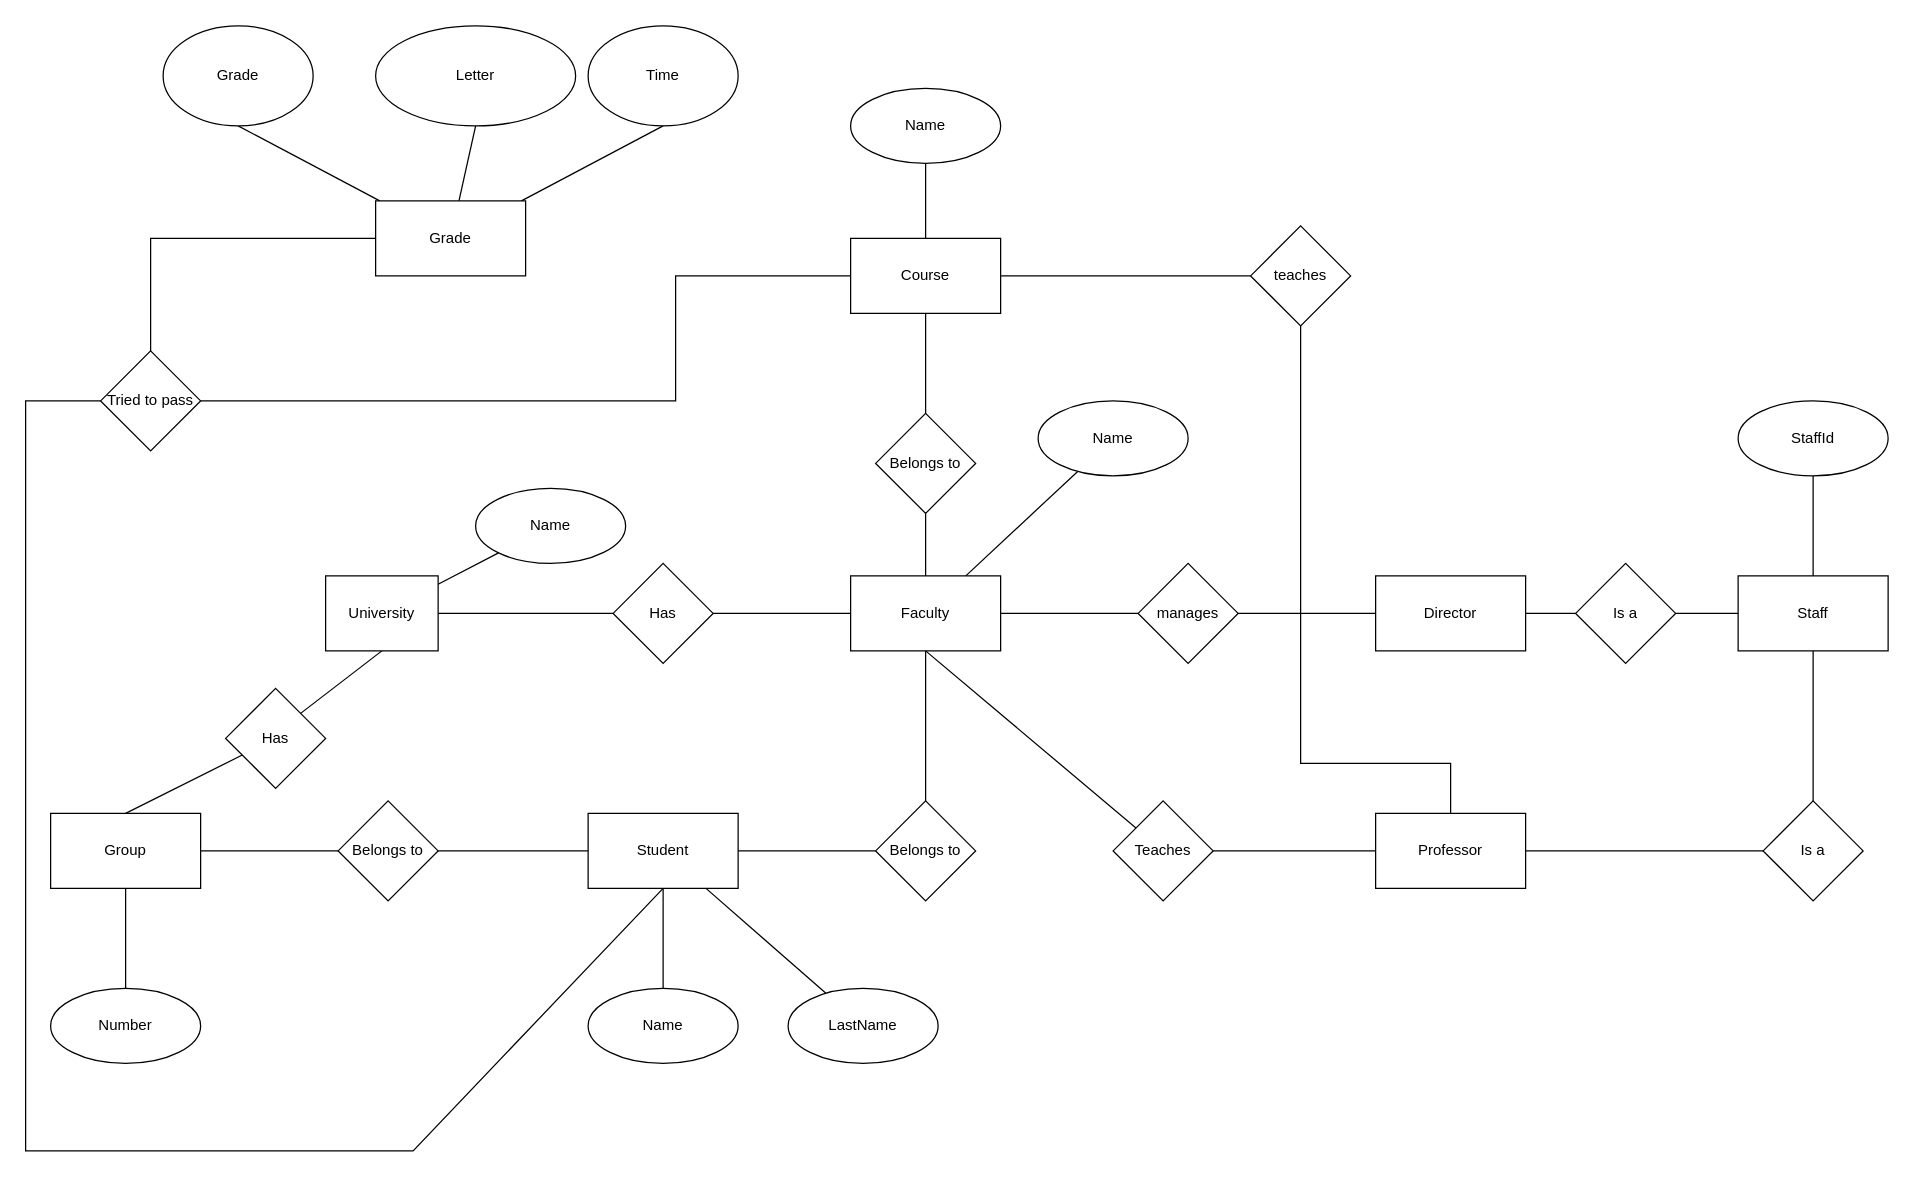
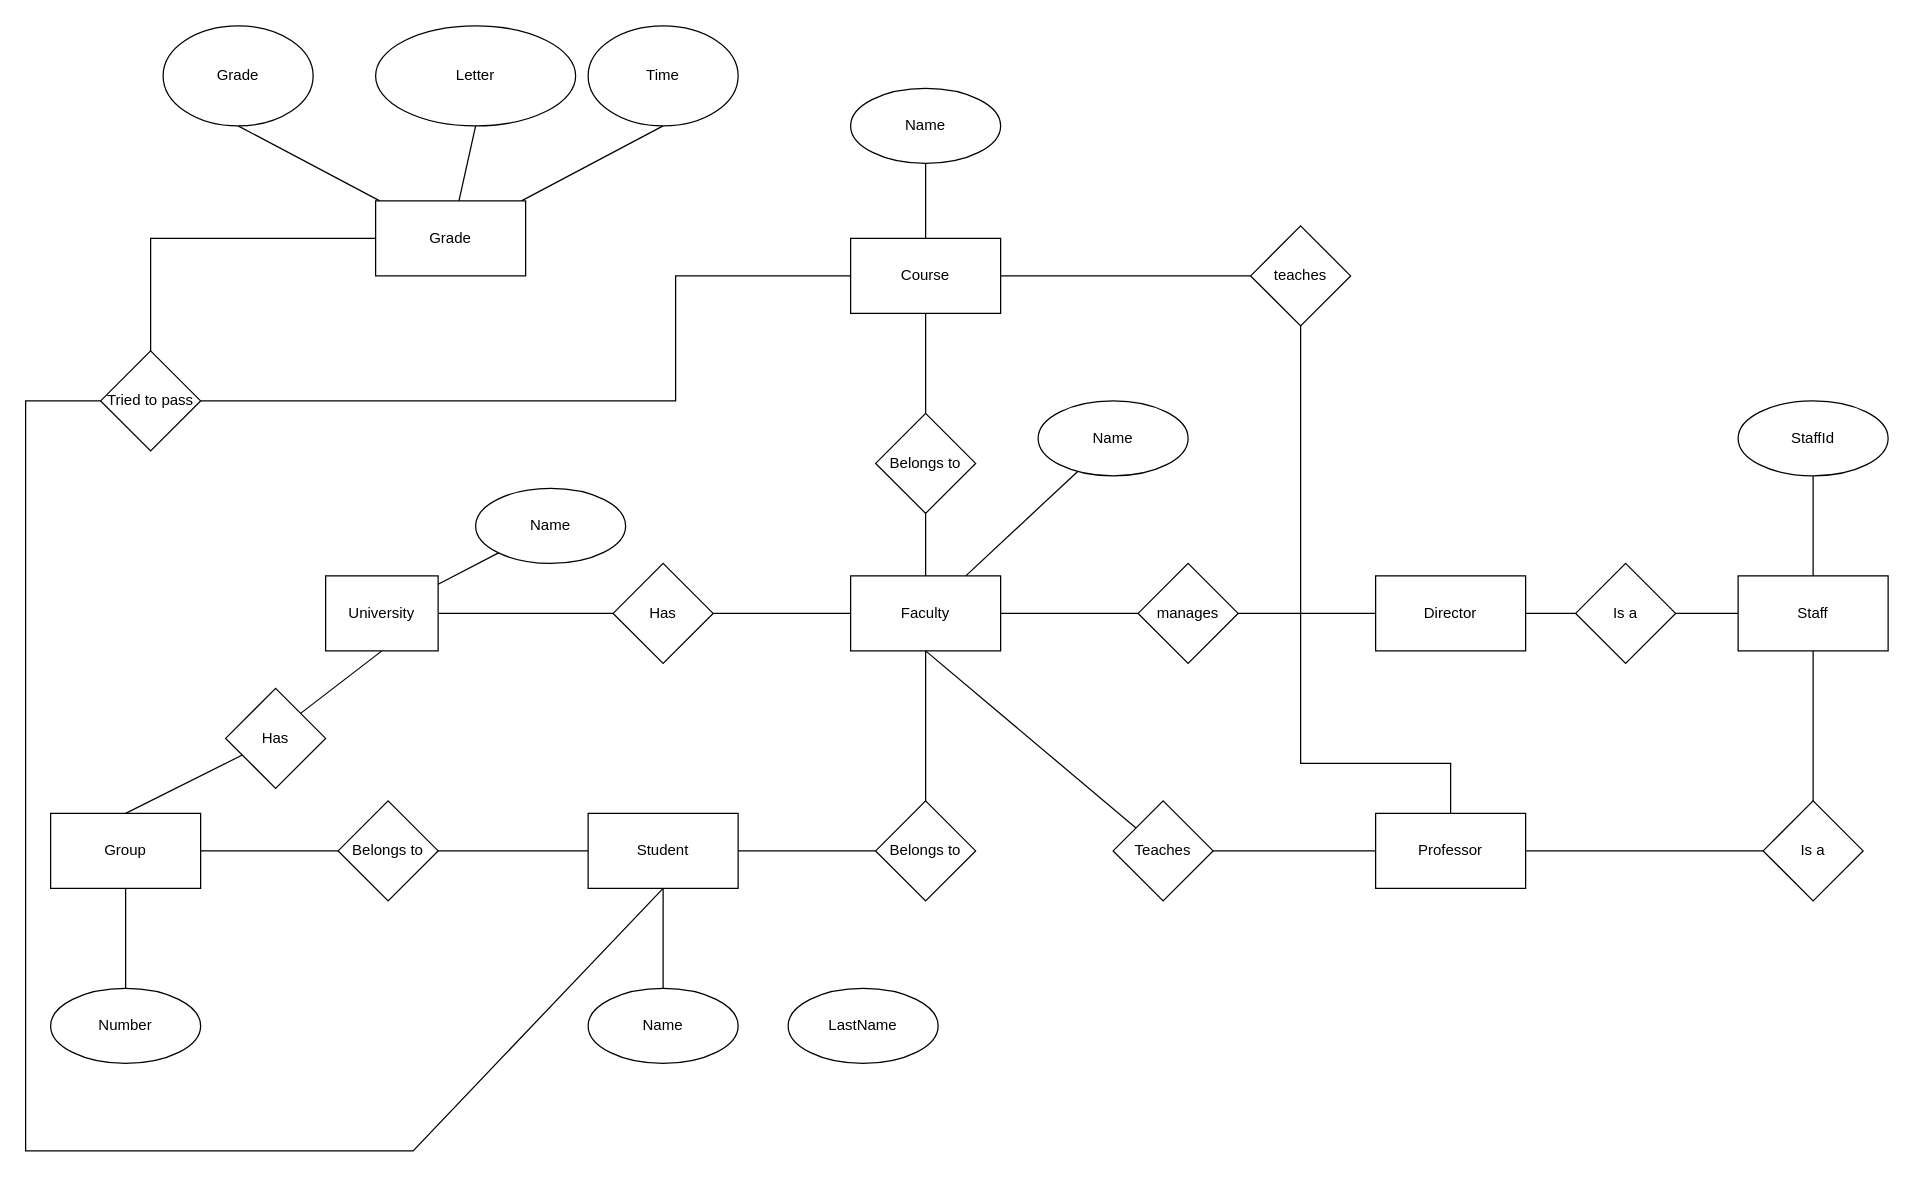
edge "Student" -- "LastName": removed
